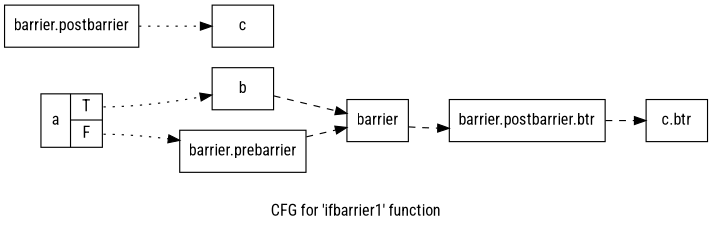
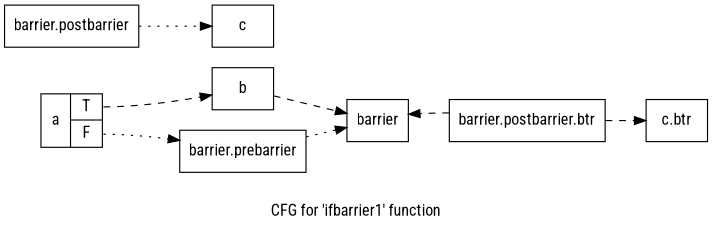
edge "a" -> "b": style dotted -> dashed
edge "barrier" -> "barrier.postbarrier.btr": reversed
edge "barrier.prebarrier" -> "barrier": style dashed -> dotted
